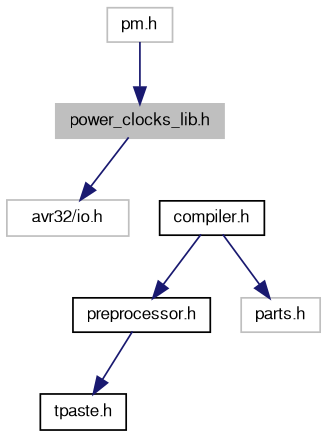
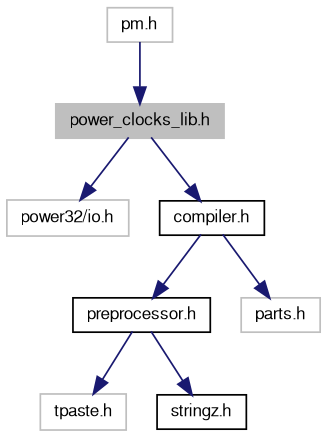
edge "power_clocks_lib.h" -> "compiler.h": added
node "avr32/io.h": label "avr32/io.h" -> "power32/io.h"
node "tpaste.h": color black -> grey75
node "stringz.h": added
